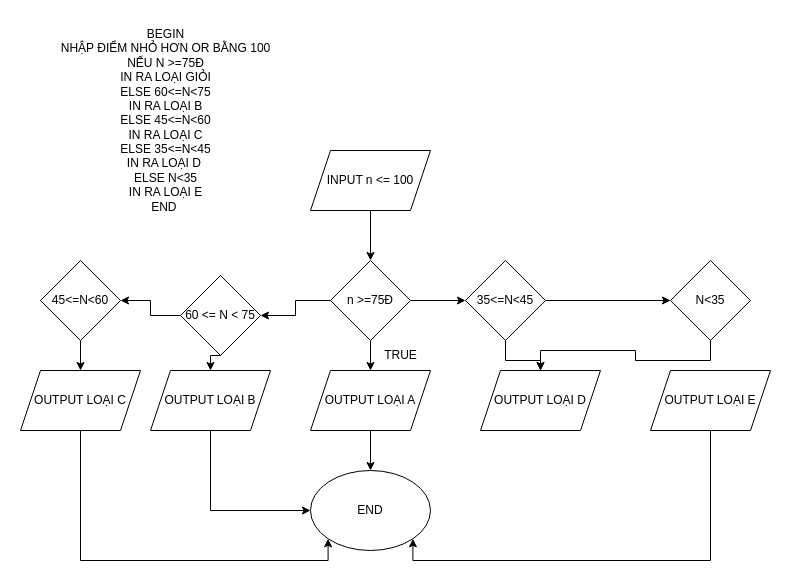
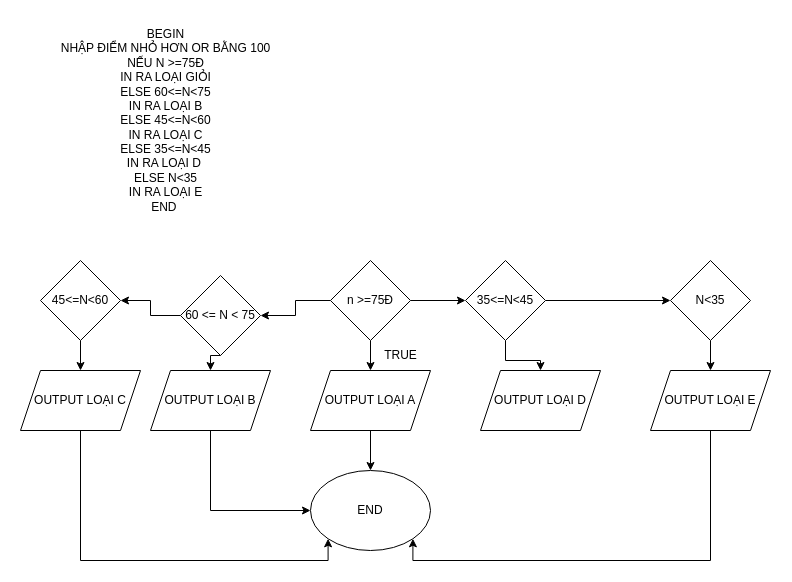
node "INPUT n <= 100": removed
edge "INPUT n <= 100" -> "n >=75Đ": removed
edge "N<35" -> "OUTPUT LOẠI D": now "N<35" -> "OUTPUT LOẠI E"
